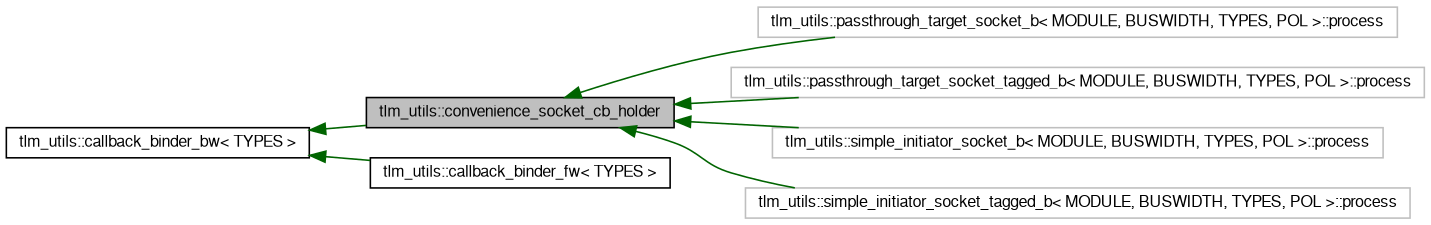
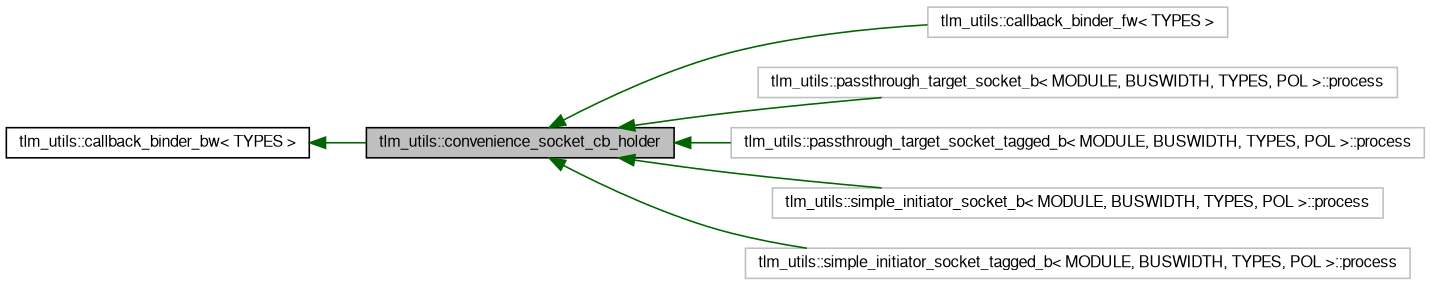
edge "tlm_utils::callback_binder_fw< TYPES >" -> "tlm_utils::callback_binder_bw< TYPES >": now "tlm_utils::callback_binder_fw< TYPES >" -> "tlm_utils::convenience_socket_cb_holder"
node "tlm_utils::callback_binder_fw< TYPES >": color black -> grey75
